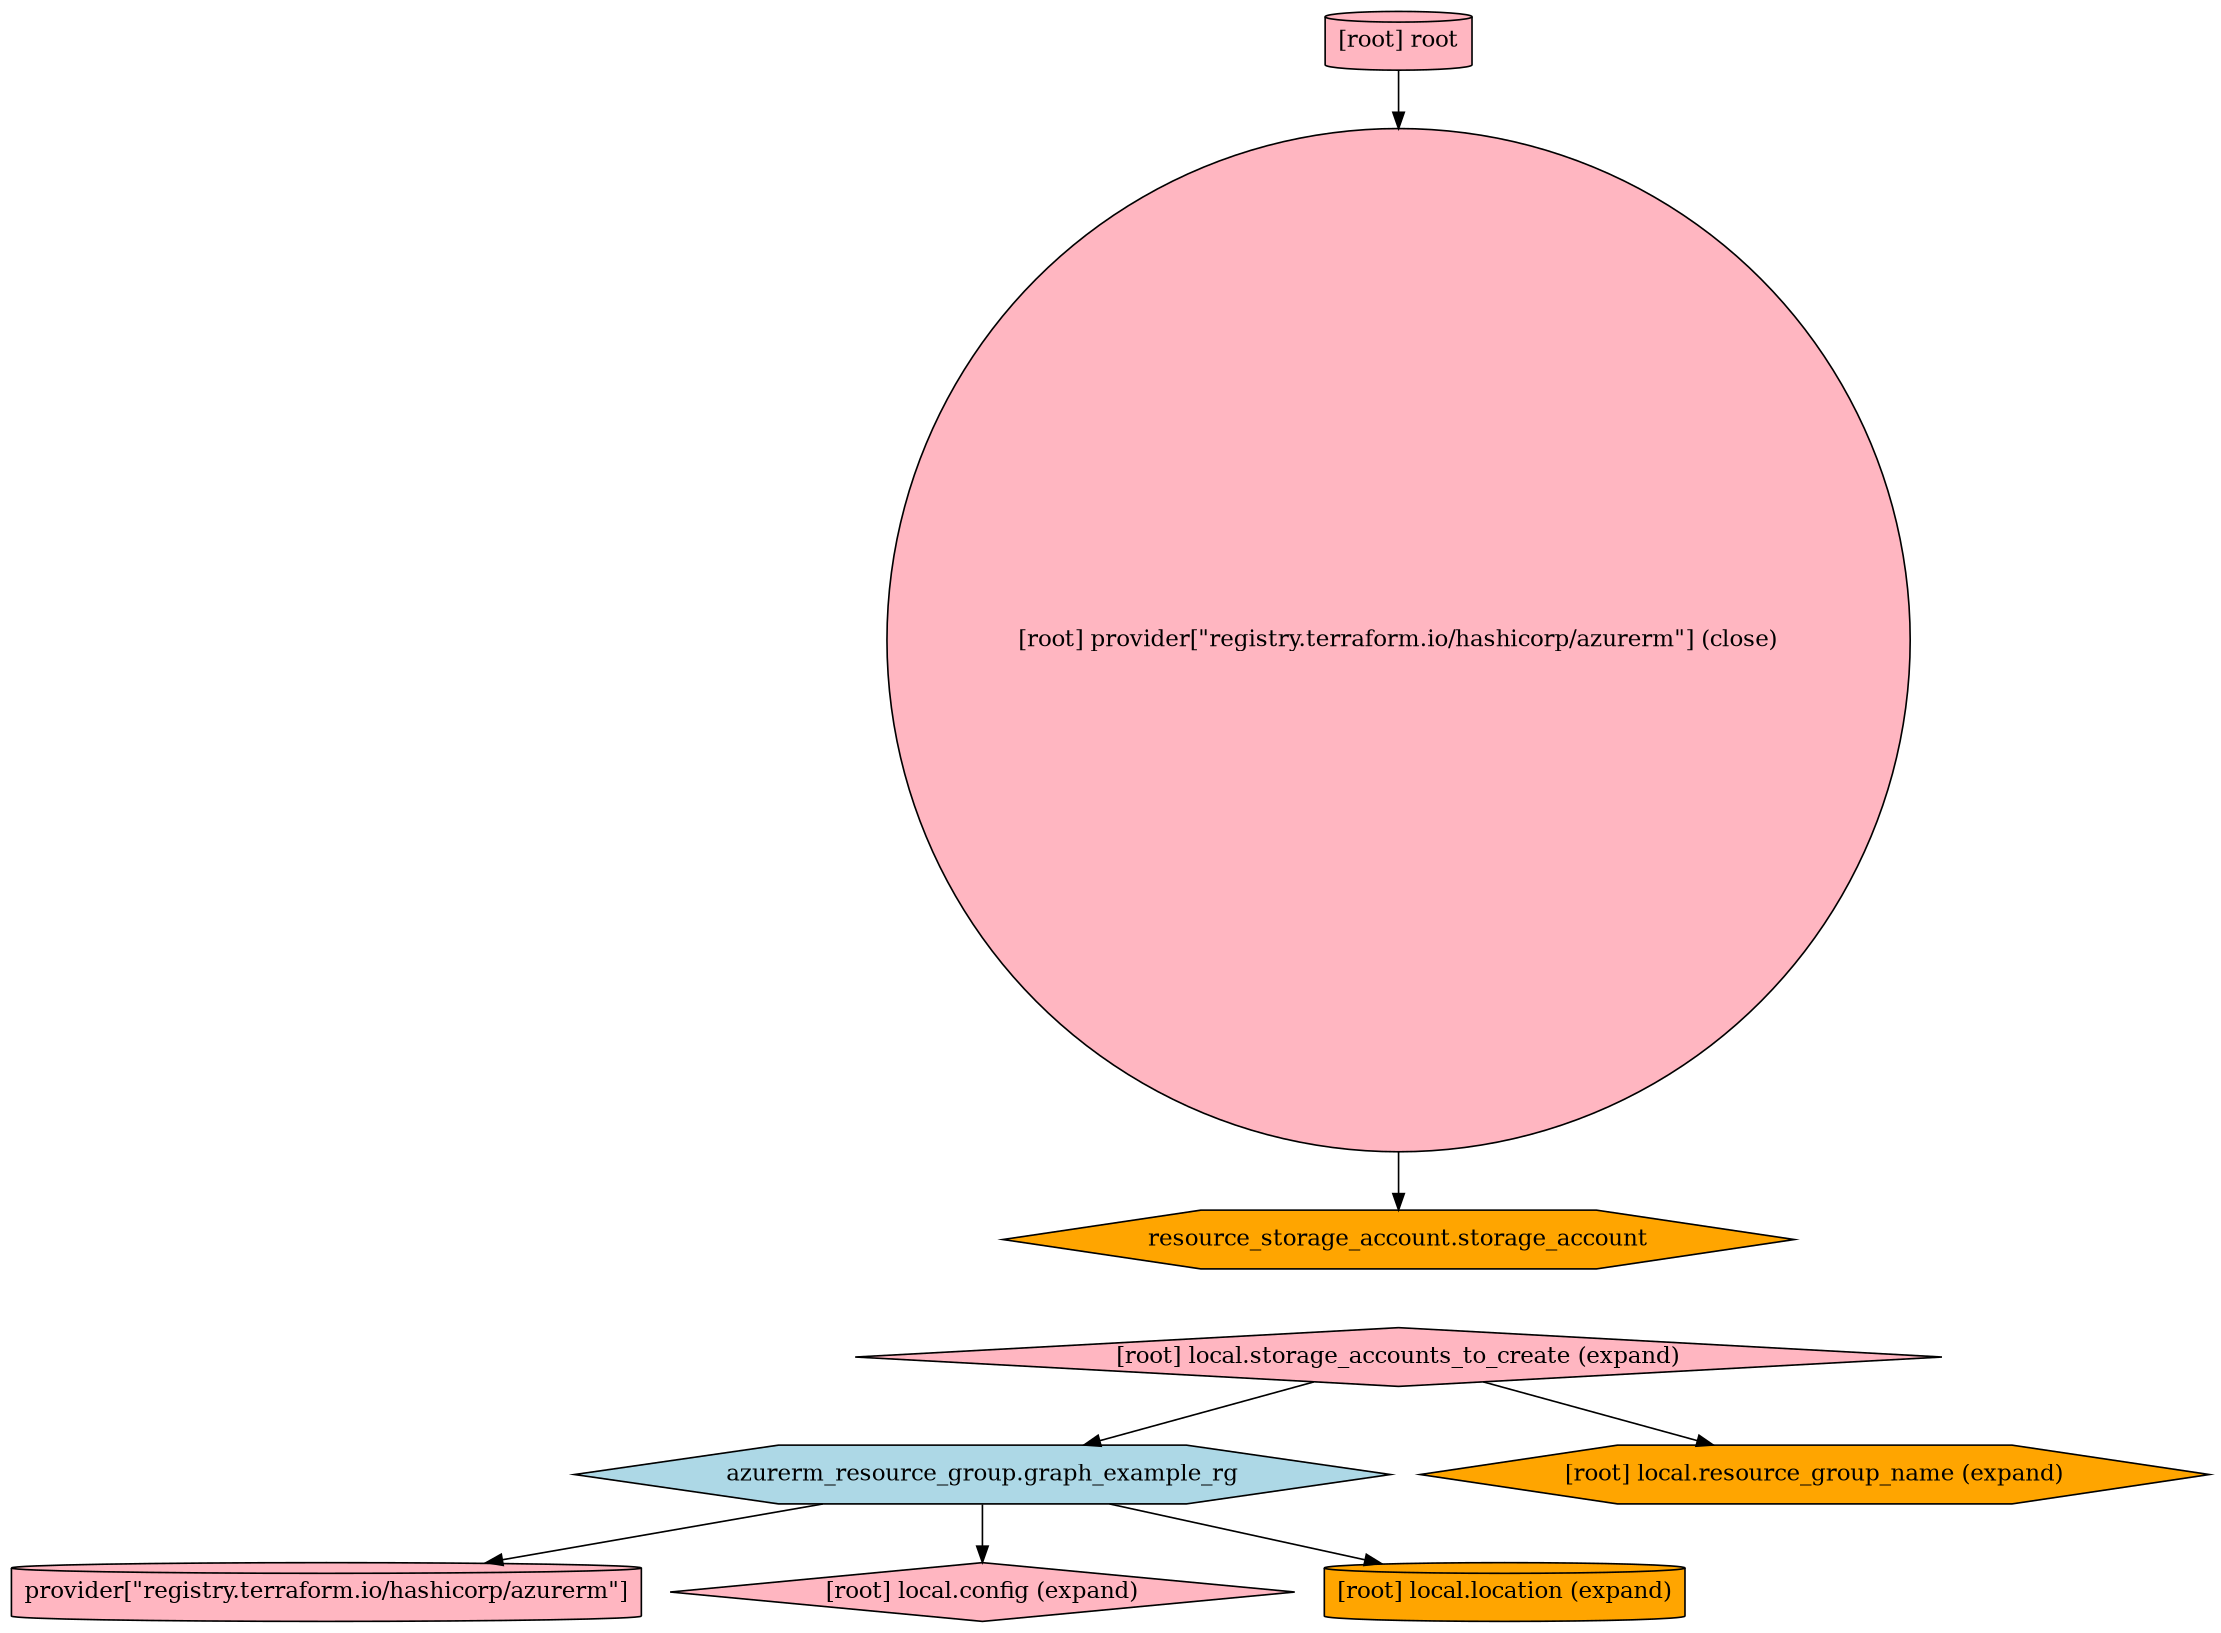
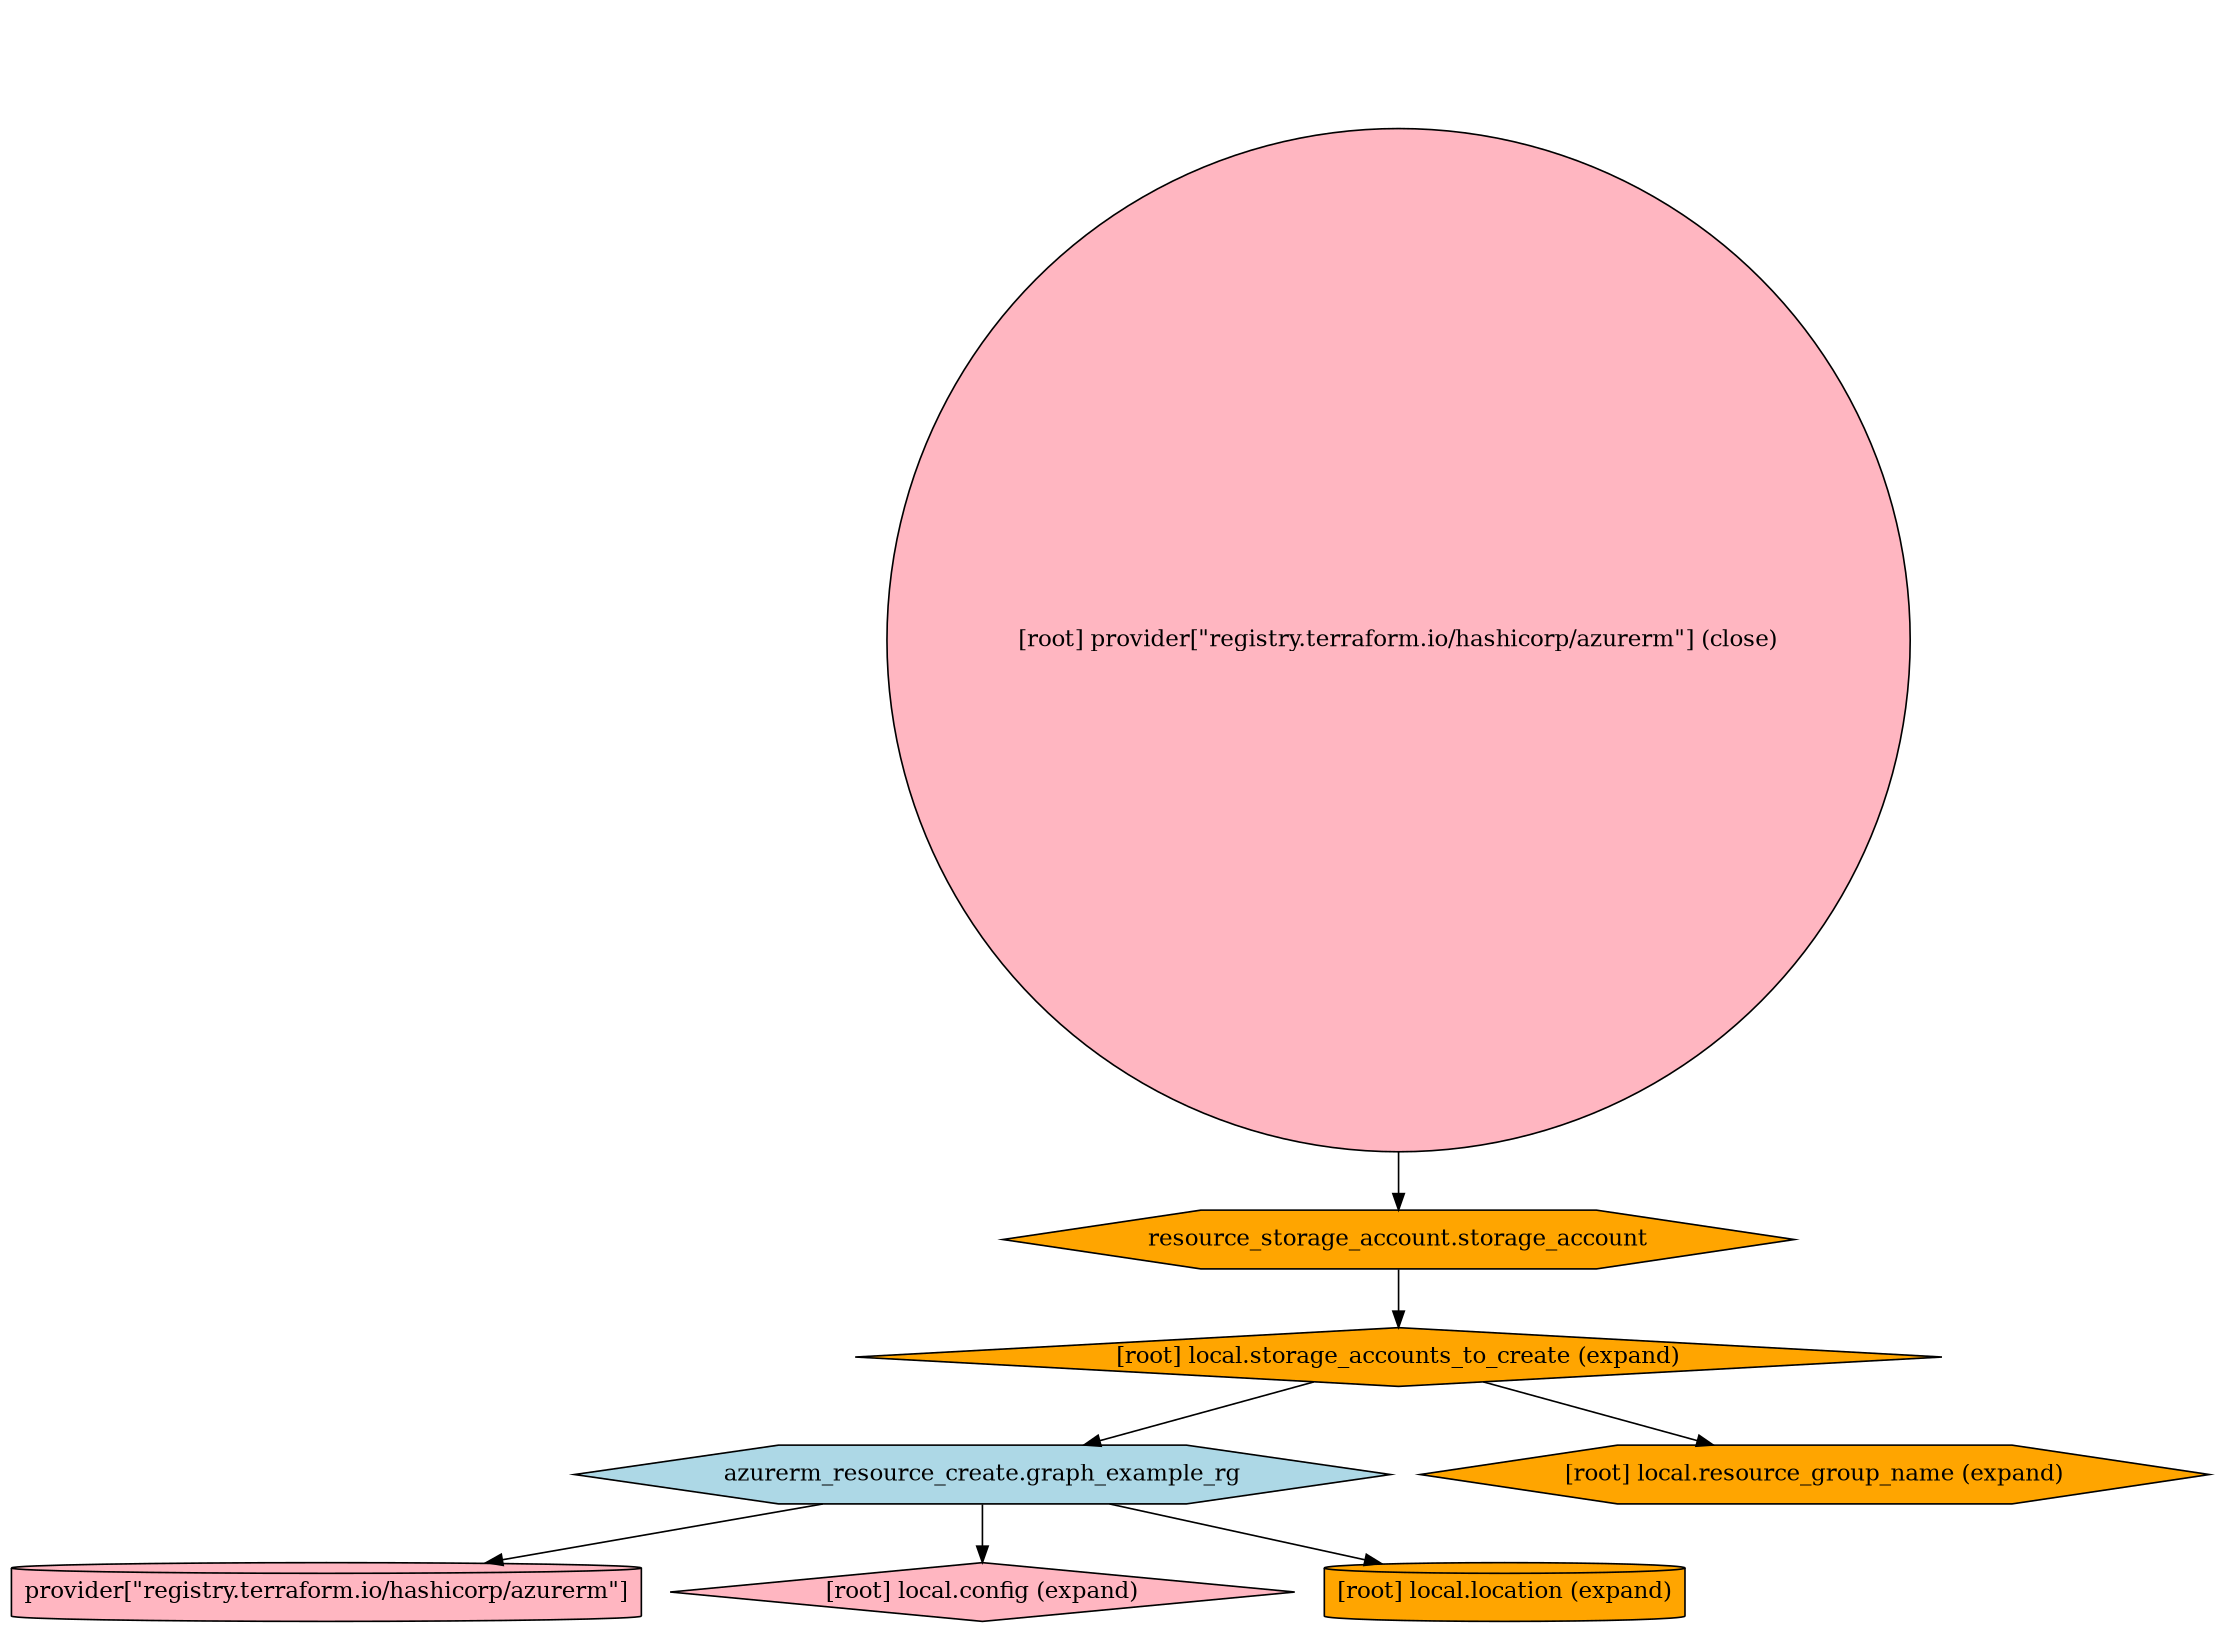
node "[root] root": removed
edge "resource_storage_account.storage_account" -> "[root] local.storage_accounts_to_create (expand)": added
node "[root] local.storage_accounts_to_create (expand)": fillcolor lightpink -> orange
node "azurerm_resource_group.graph_example_rg": label "azurerm_resource_group.graph_example_rg" -> "azurerm_resource_create.graph_example_rg"
